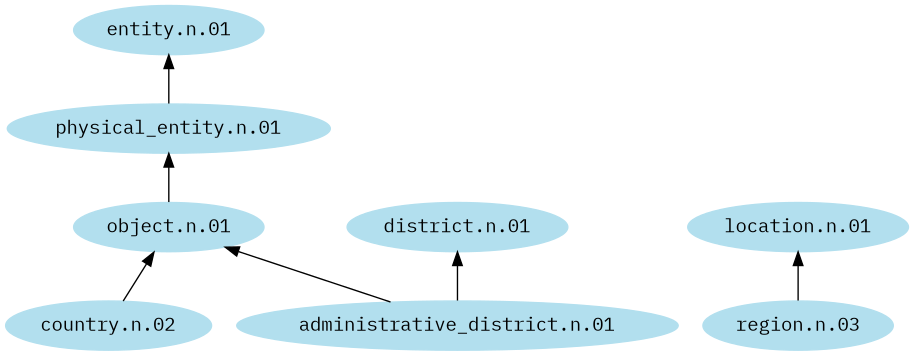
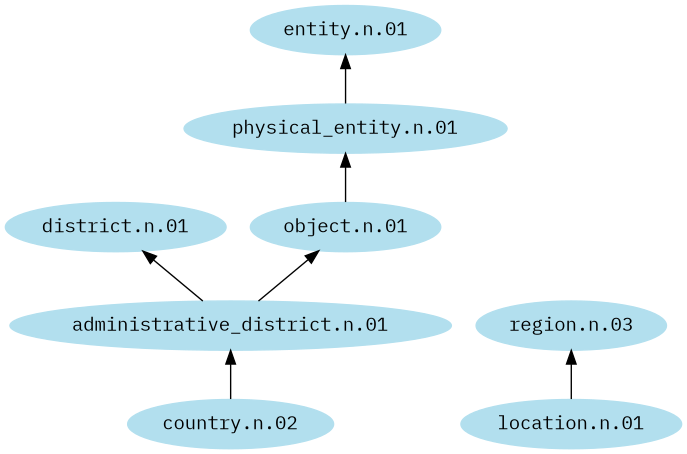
edge "country.n.02" -> "object.n.01": now "country.n.02" -> "administrative_district.n.01"
edge "region.n.03" -> "location.n.01": reversed
